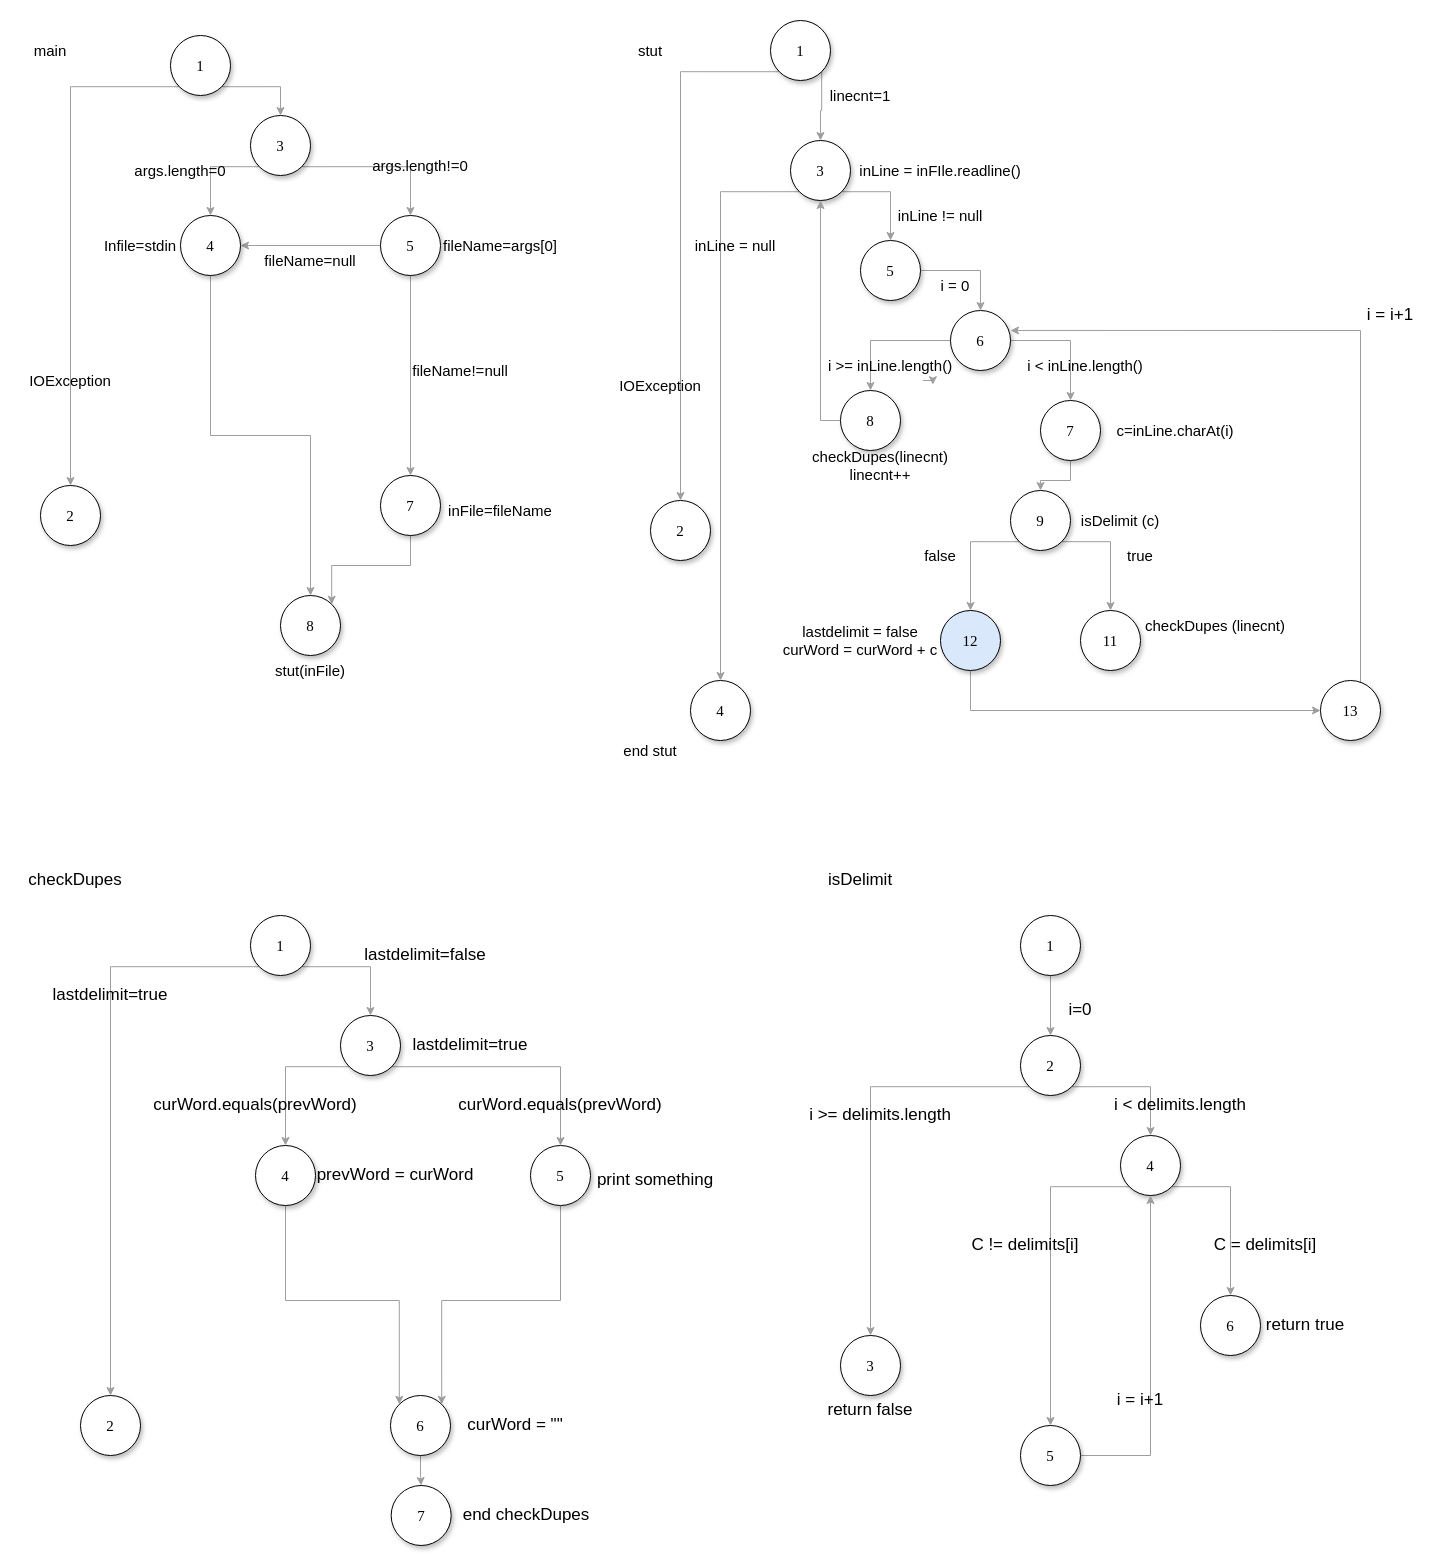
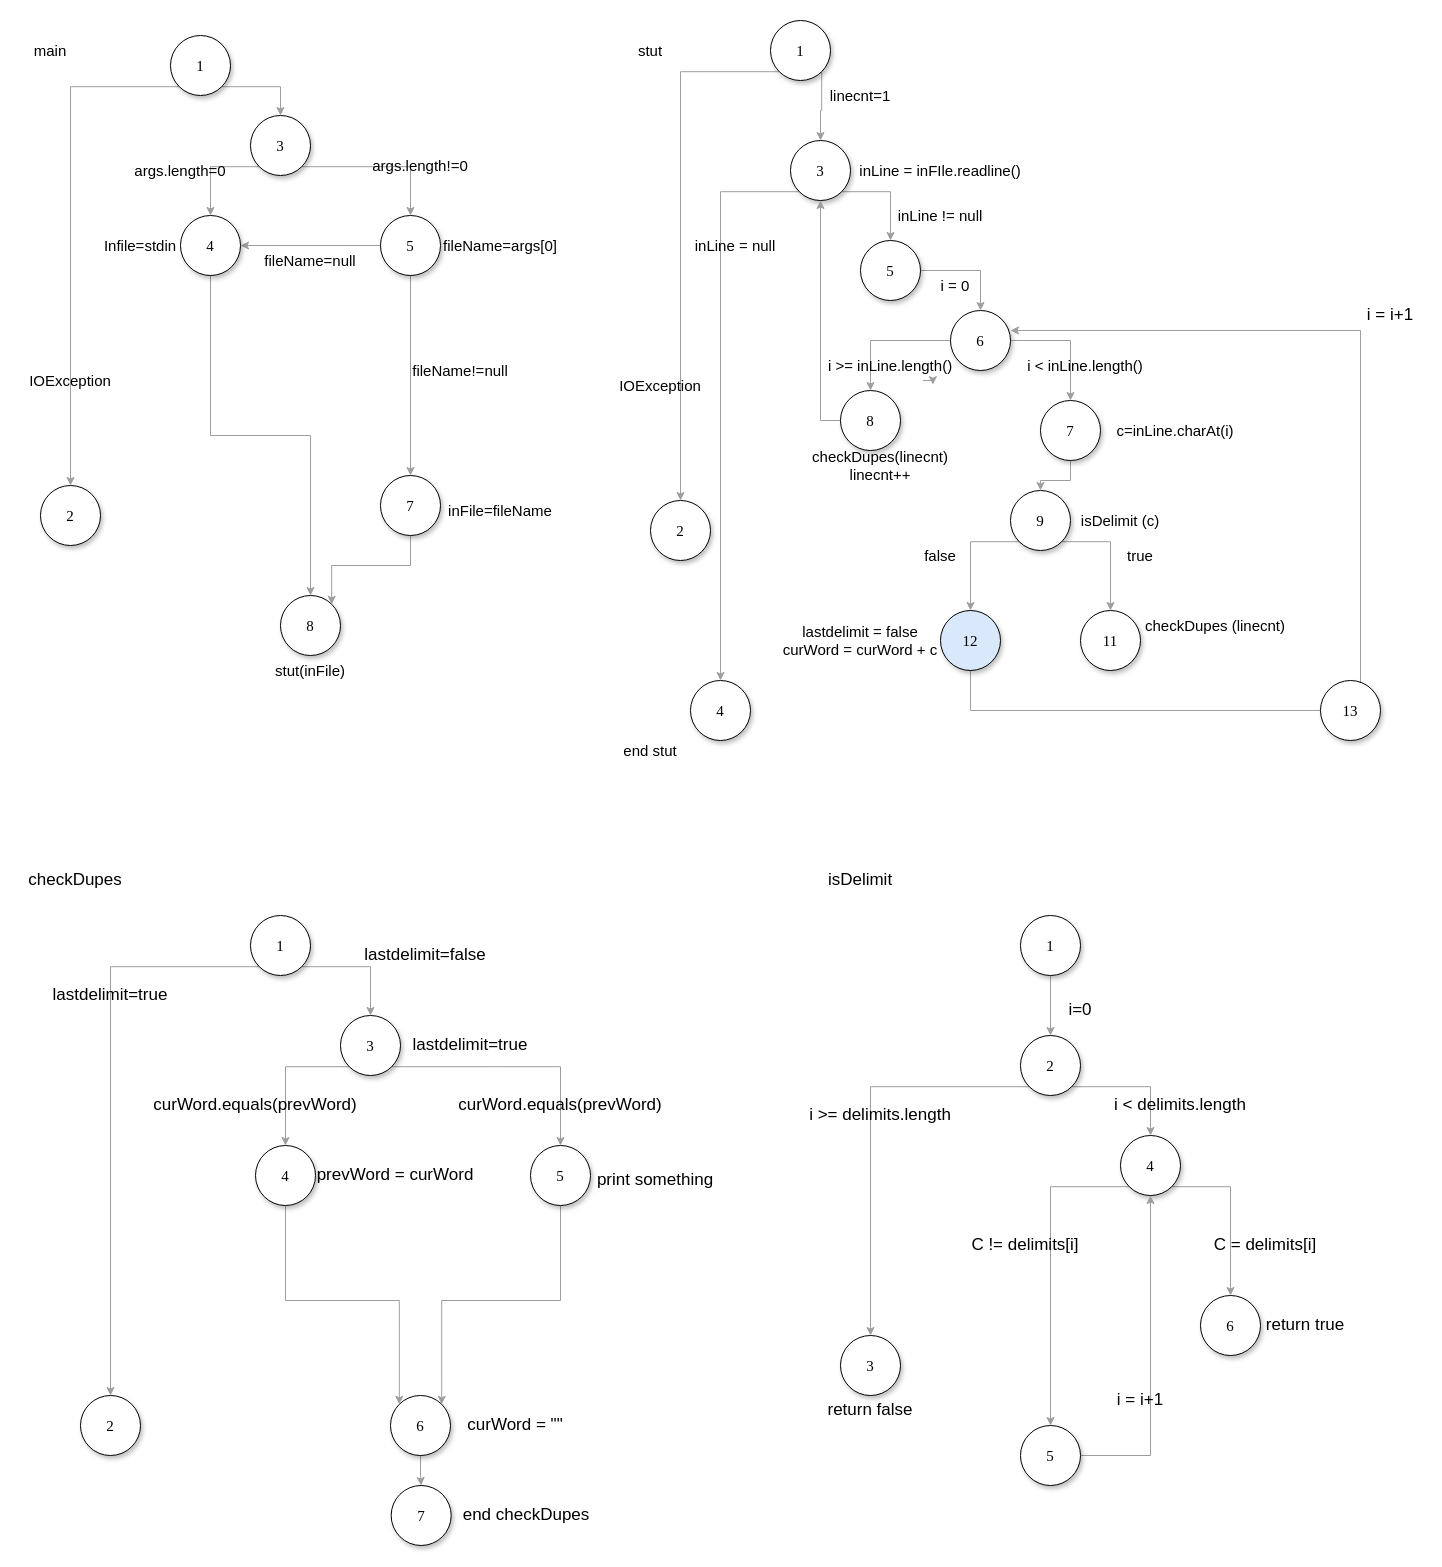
edge "12" -> "13": arrowhead classic -> none
